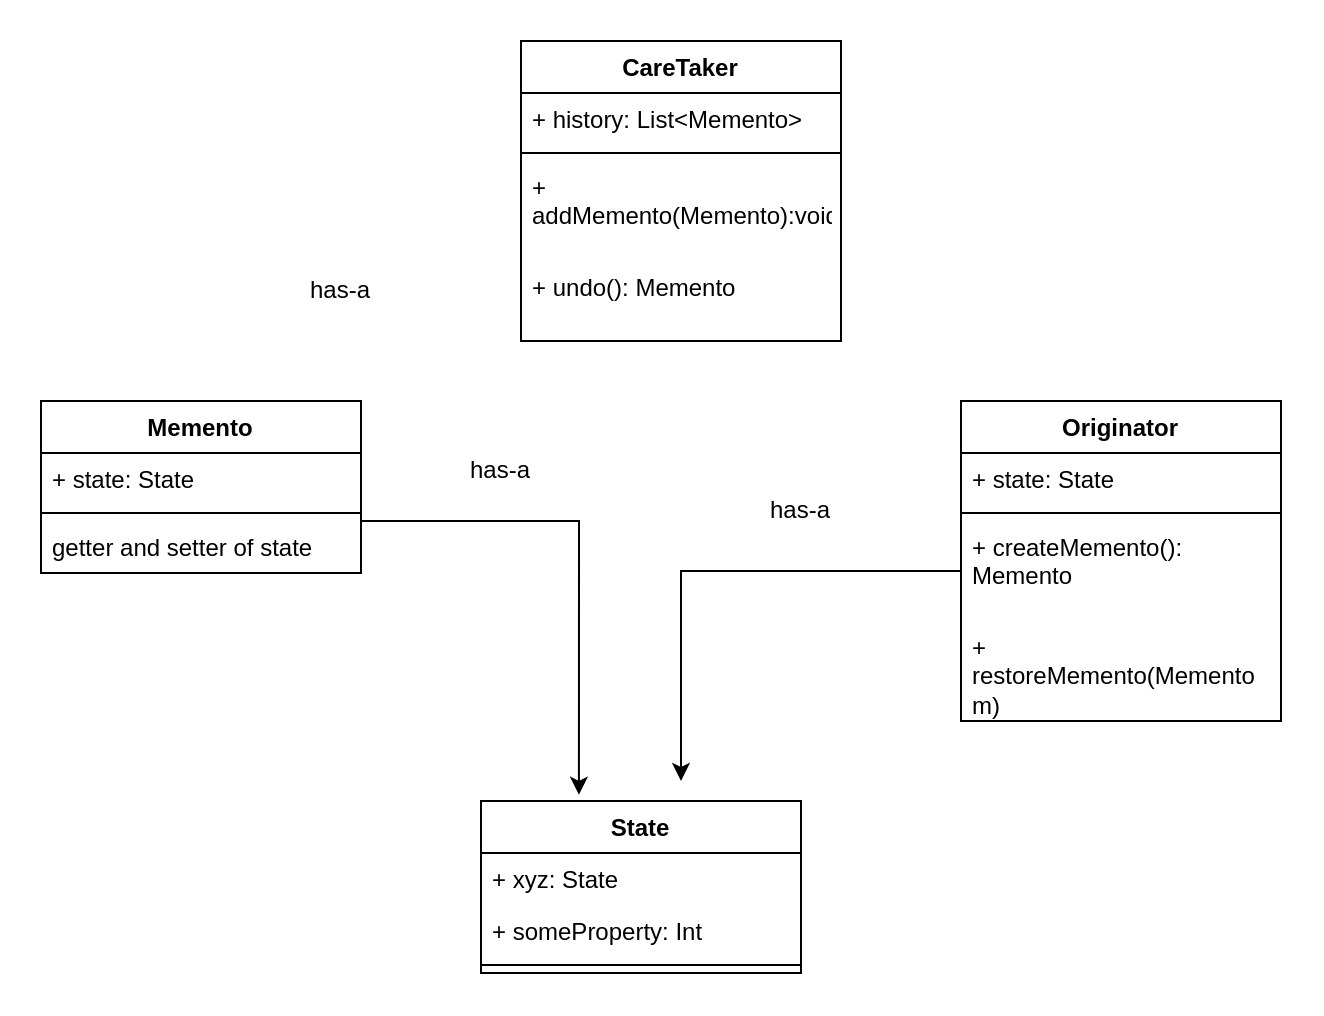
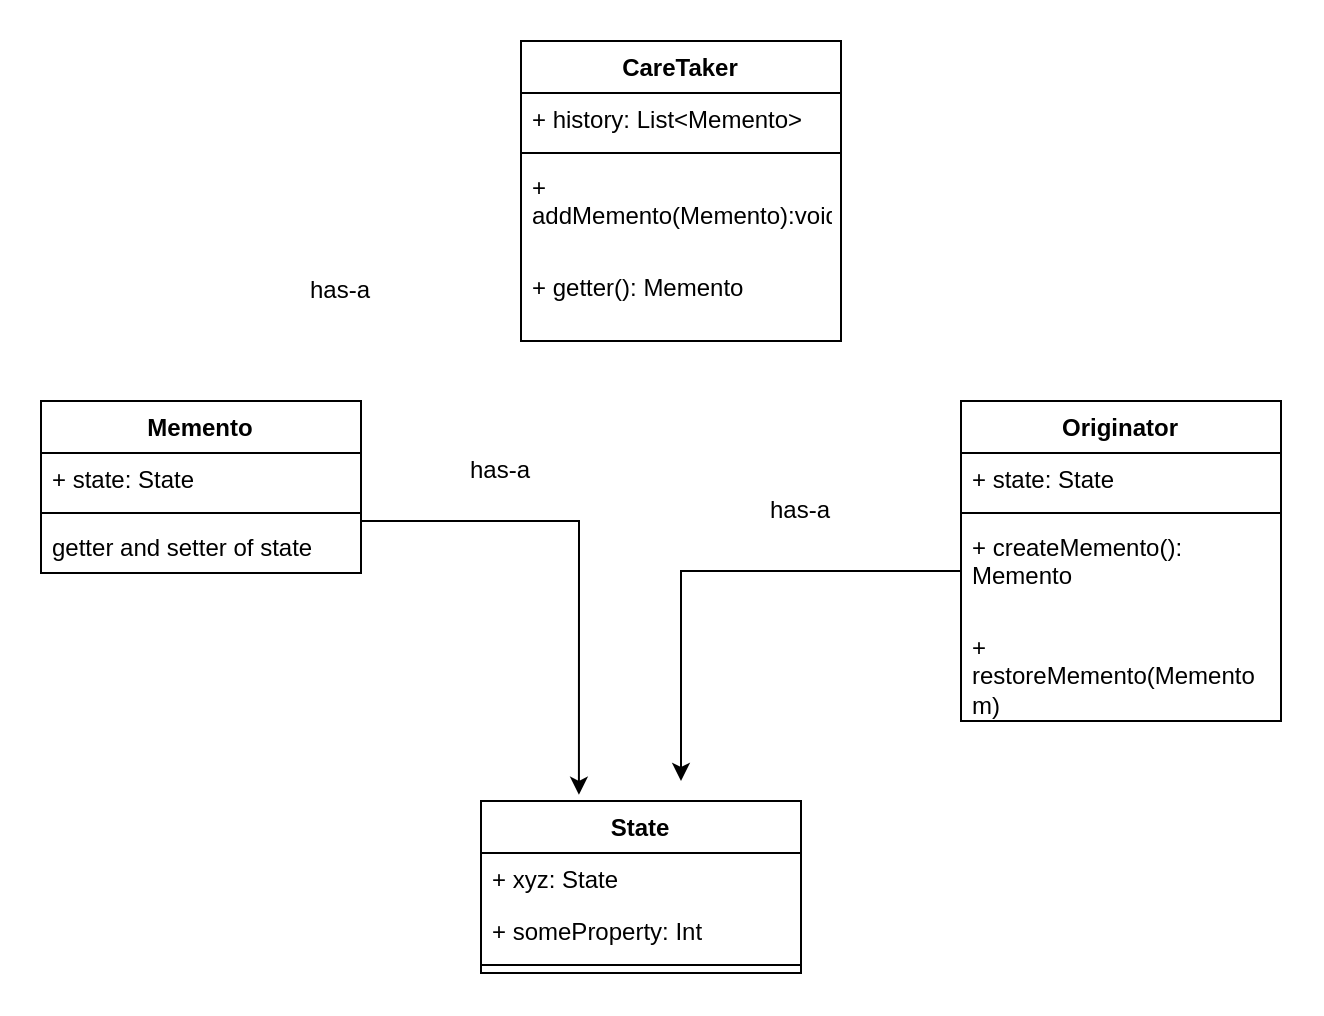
node "+ undo(): Memento": label "+ undo(): Memento" -> "+ getter(): Memento"
